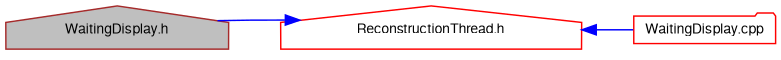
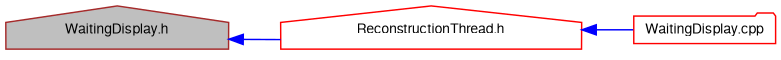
edge "WaitingDisplay.h" -> "ReconstructionThread.h": reversed
